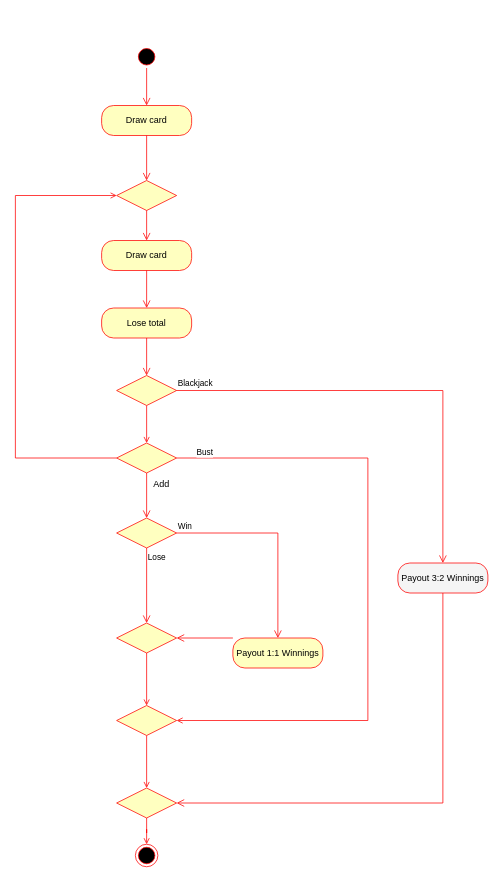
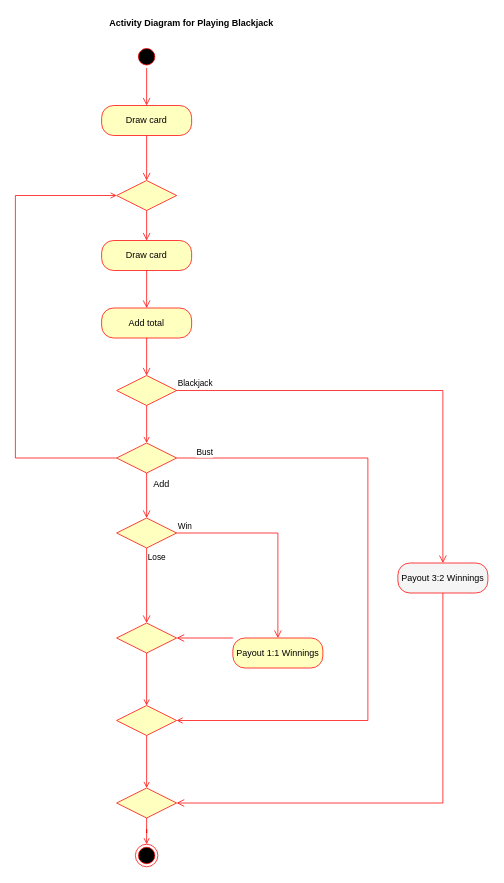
node "Activity Diagram for Playing Blackjack": added
node "Lose total": label "Lose total" -> "Add total"
